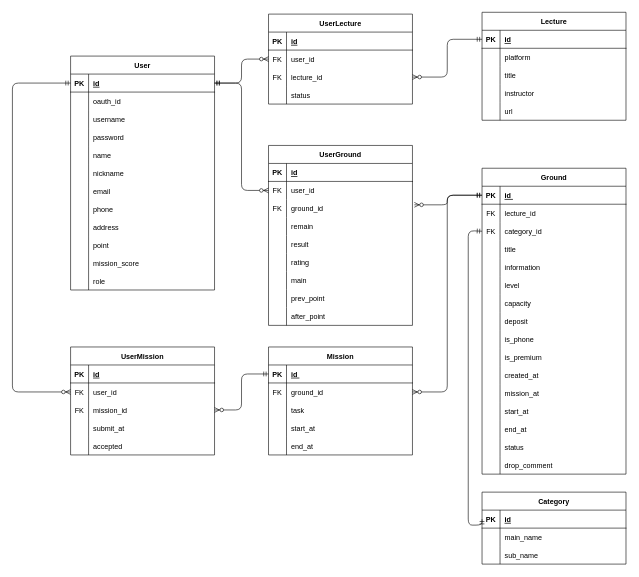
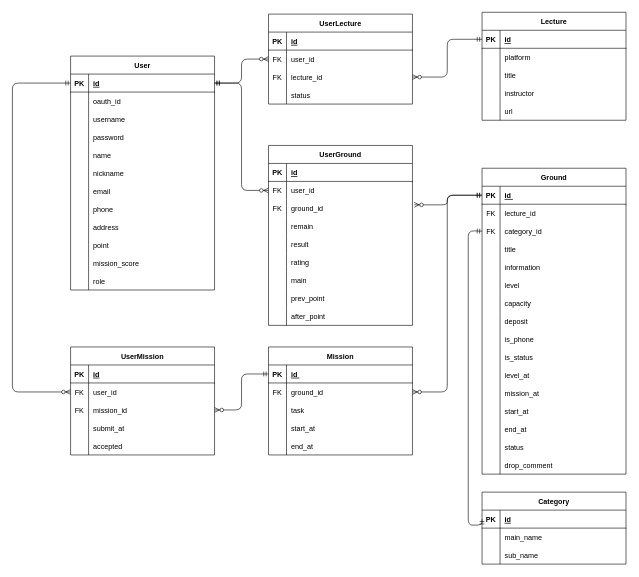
node "is_premium": label "is_premium" -> "is_status"
node "created_at": label "created_at" -> "level_at"
